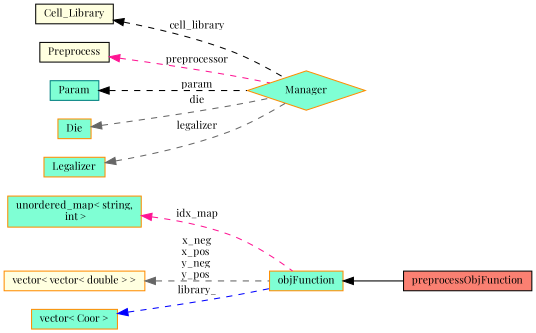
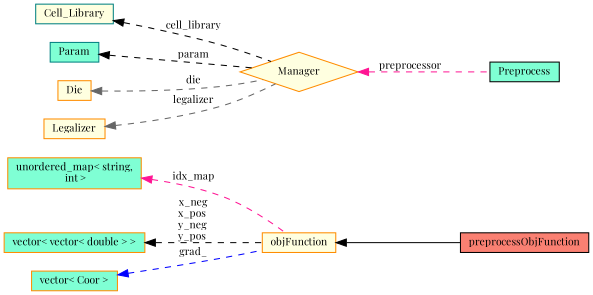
node "Cell_Library": color black -> teal
node "Preprocess": fillcolor lightyellow -> aquamarine
edge "Manager" -> "Preprocess": reversed
node "Manager": fillcolor aquamarine -> lightyellow
node "Die": fillcolor aquamarine -> lightyellow
node "Legalizer": fillcolor aquamarine -> lightyellow
node "vector< vector< double > >": fillcolor lightyellow -> aquamarine
edge "objFunction" -> "vector< vector< double > >": color gray40 -> black
node "objFunction": fillcolor aquamarine -> lightyellow
edge "objFunction" -> "vector< Coor >": label " library_" -> " grad_"
